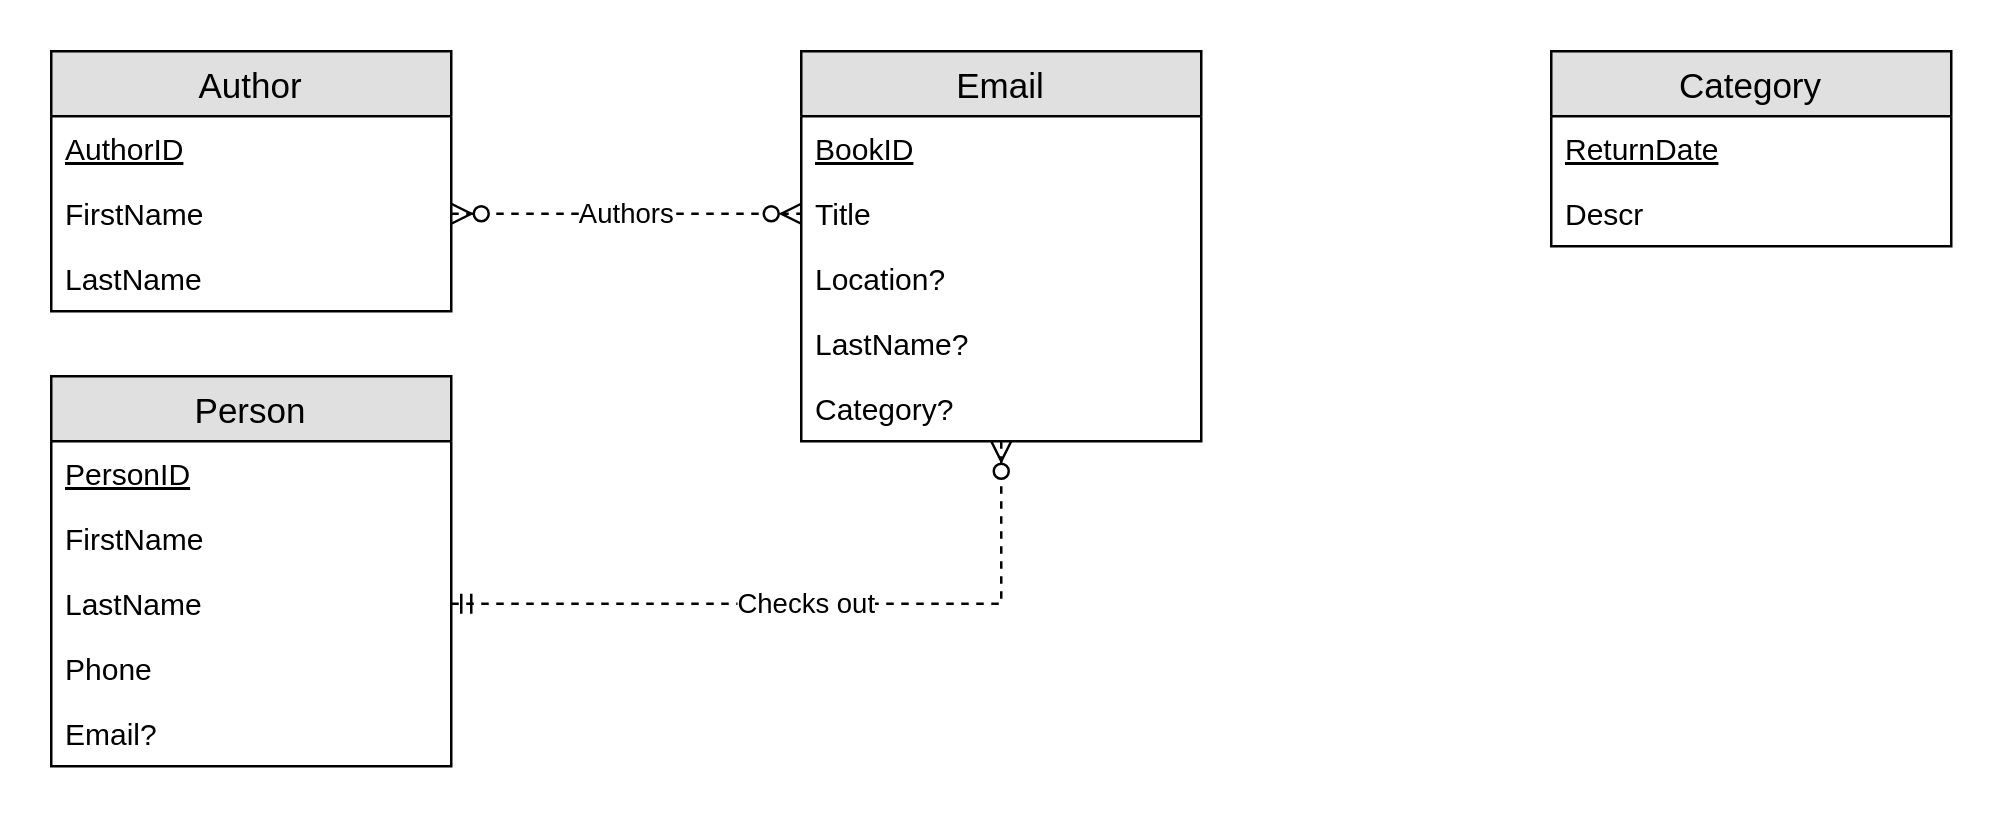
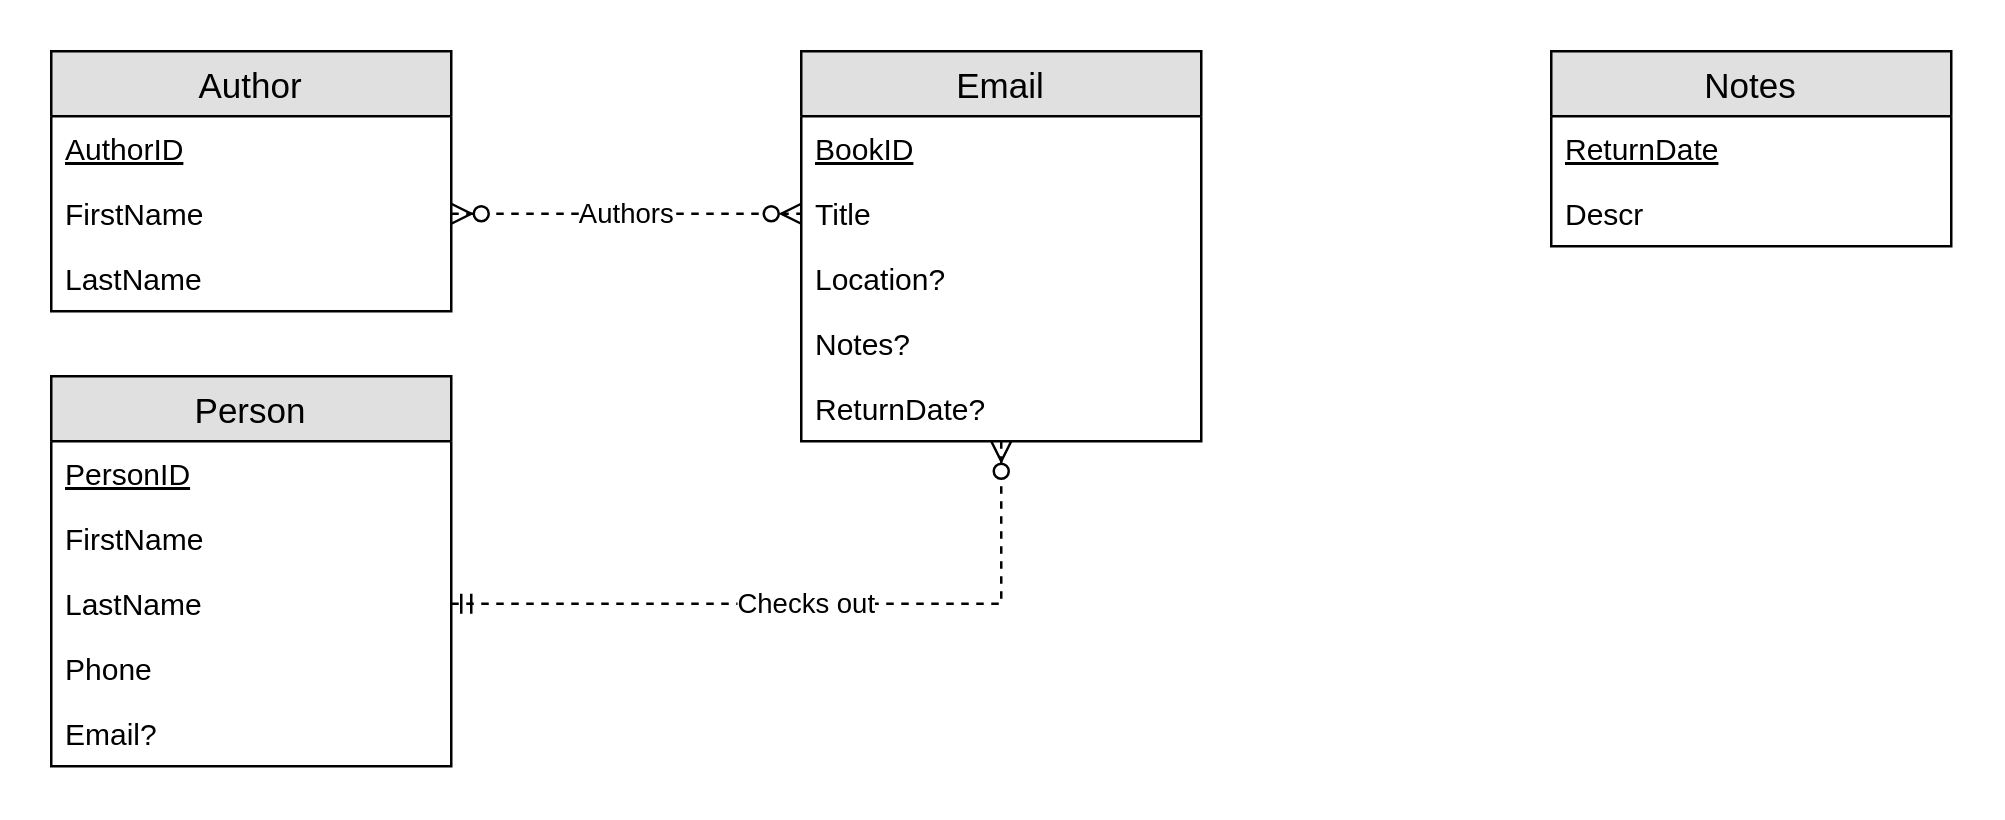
node "Category": label "Category" -> "Notes"
node "LastName?": label "LastName?" -> "Notes?"
node "Category?": label "Category?" -> "ReturnDate?"
